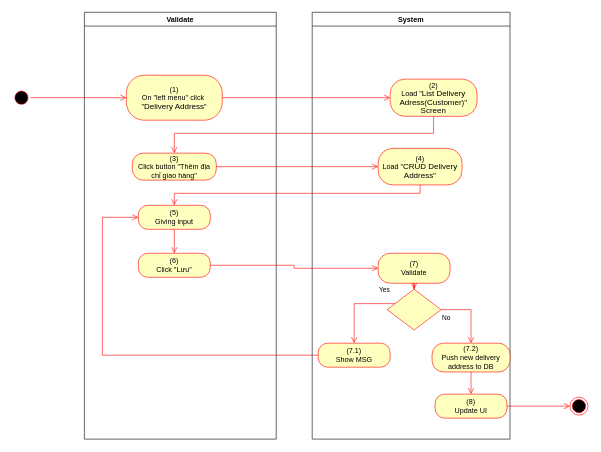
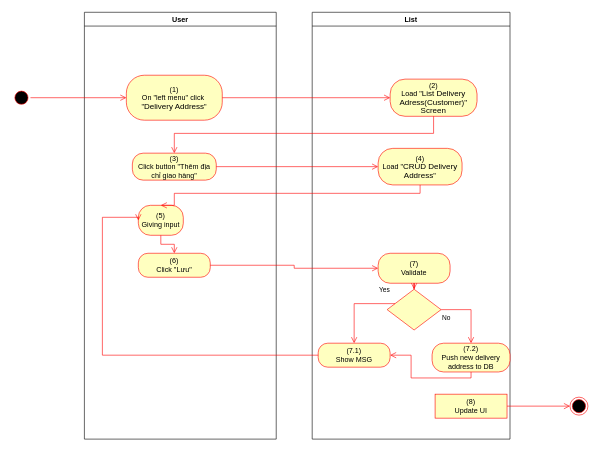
node "Validate": label "Validate" -> "User"
node "System": label "System" -> "List"
node "(5) Giving input": size 72x24 -> 45x30
edge "(7.2) Push new delivery address to DB" -> "(8) Update UI": now "(7.2) Push new delivery address to DB" -> "(7.1) Show MSG"
node "(8) Update UI": shape rounded rectangle -> rectangle
